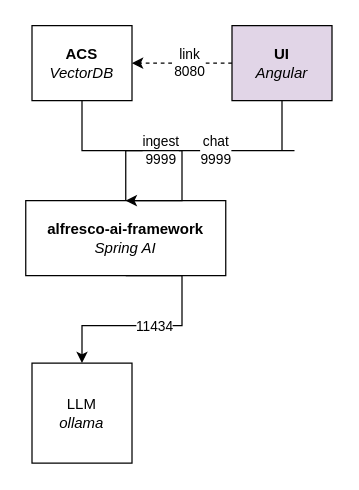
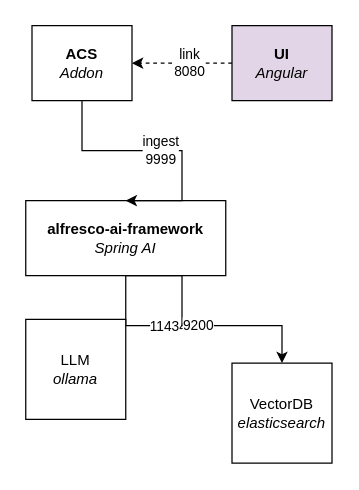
node "ACS VectorDB": label "ACS VectorDB" -> "ACS Addon"
edge "UI Angular" -- "alfresco-ai-framework Spring AI": removed, label "chat 9999"
edge "alfresco-ai-framework Spring AI" -> "VectorDB elasticsearch": added, label "9200"
node "LLM ollama": moved (82, 413) -> (76, 369)
node "VectorDB elasticsearch": added
